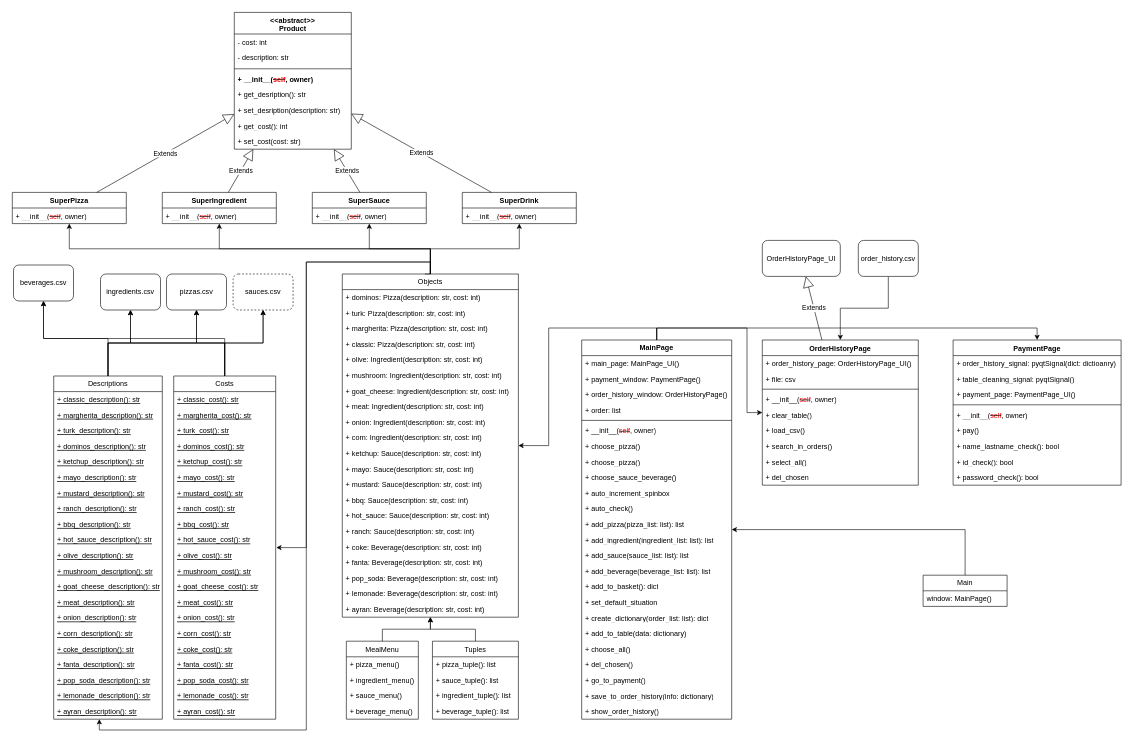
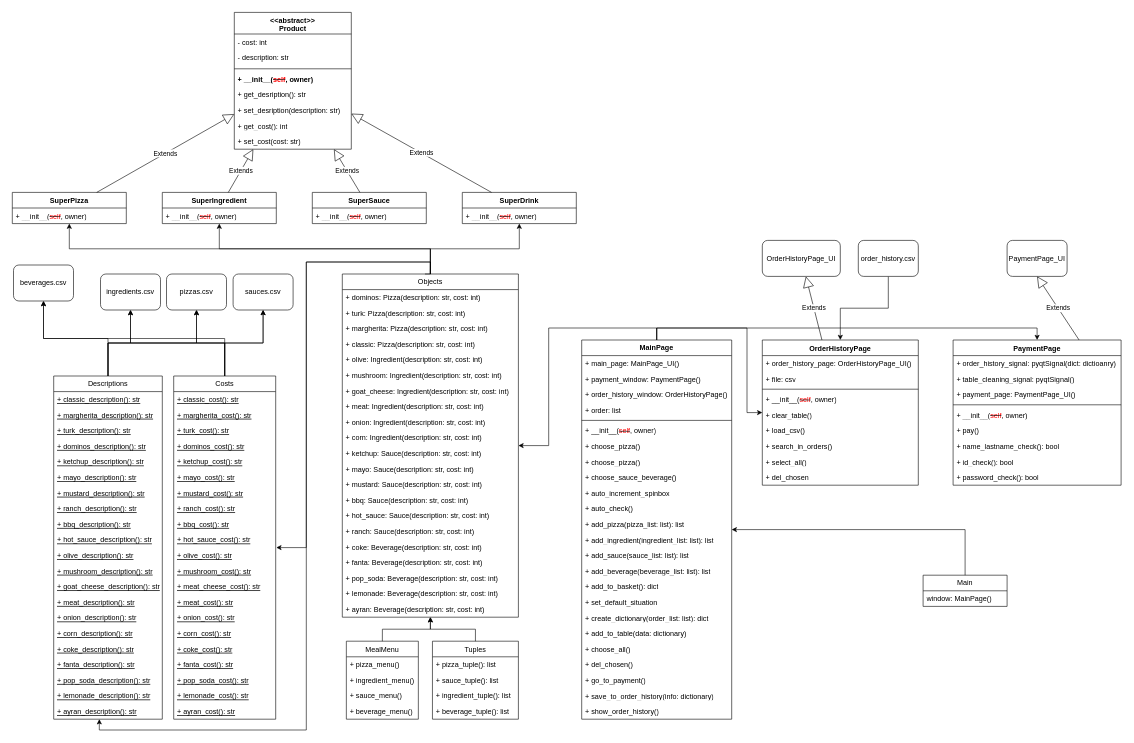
edge "Objects" -> "SuperSauce": removed
node "PaymentPage_UI": added
node "sauces.csv": style dashed -> solid
edge "PaymentPage" -> "PaymentPage_UI": added, label "Extends"
node "+ goat_cheese_cost(): str": label "+ goat_cheese_cost(): str" -> "+ meat_cheese_cost(): str"
